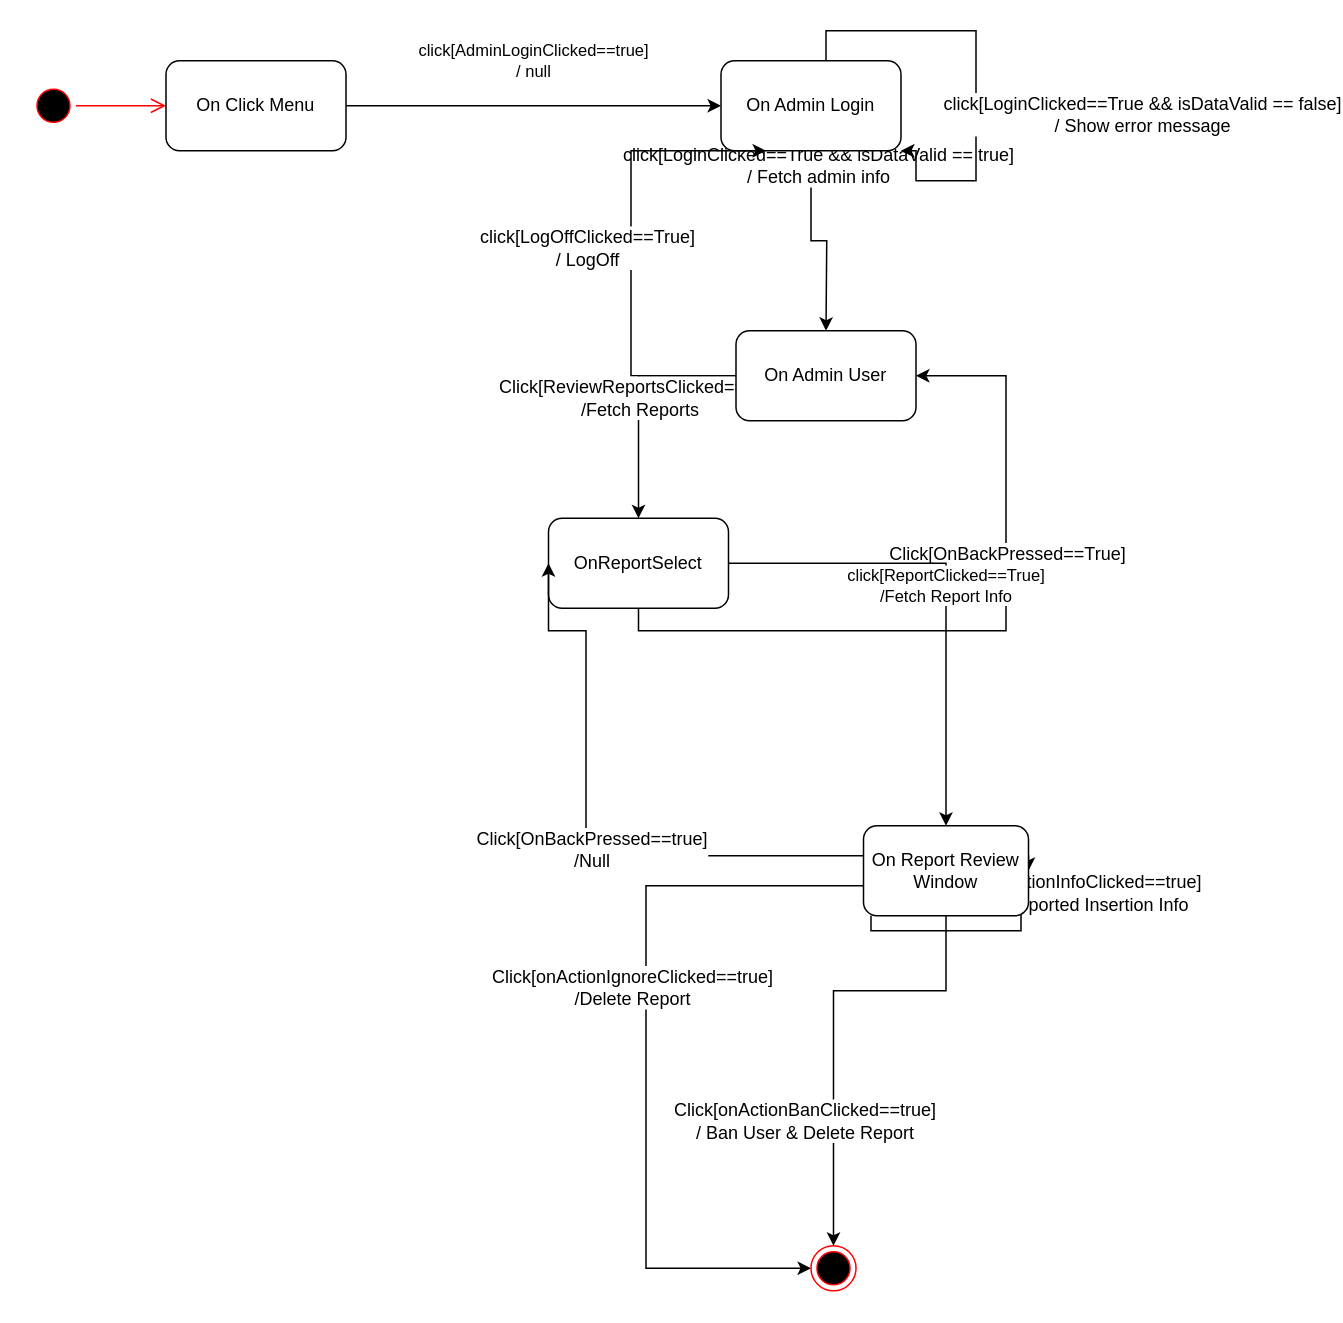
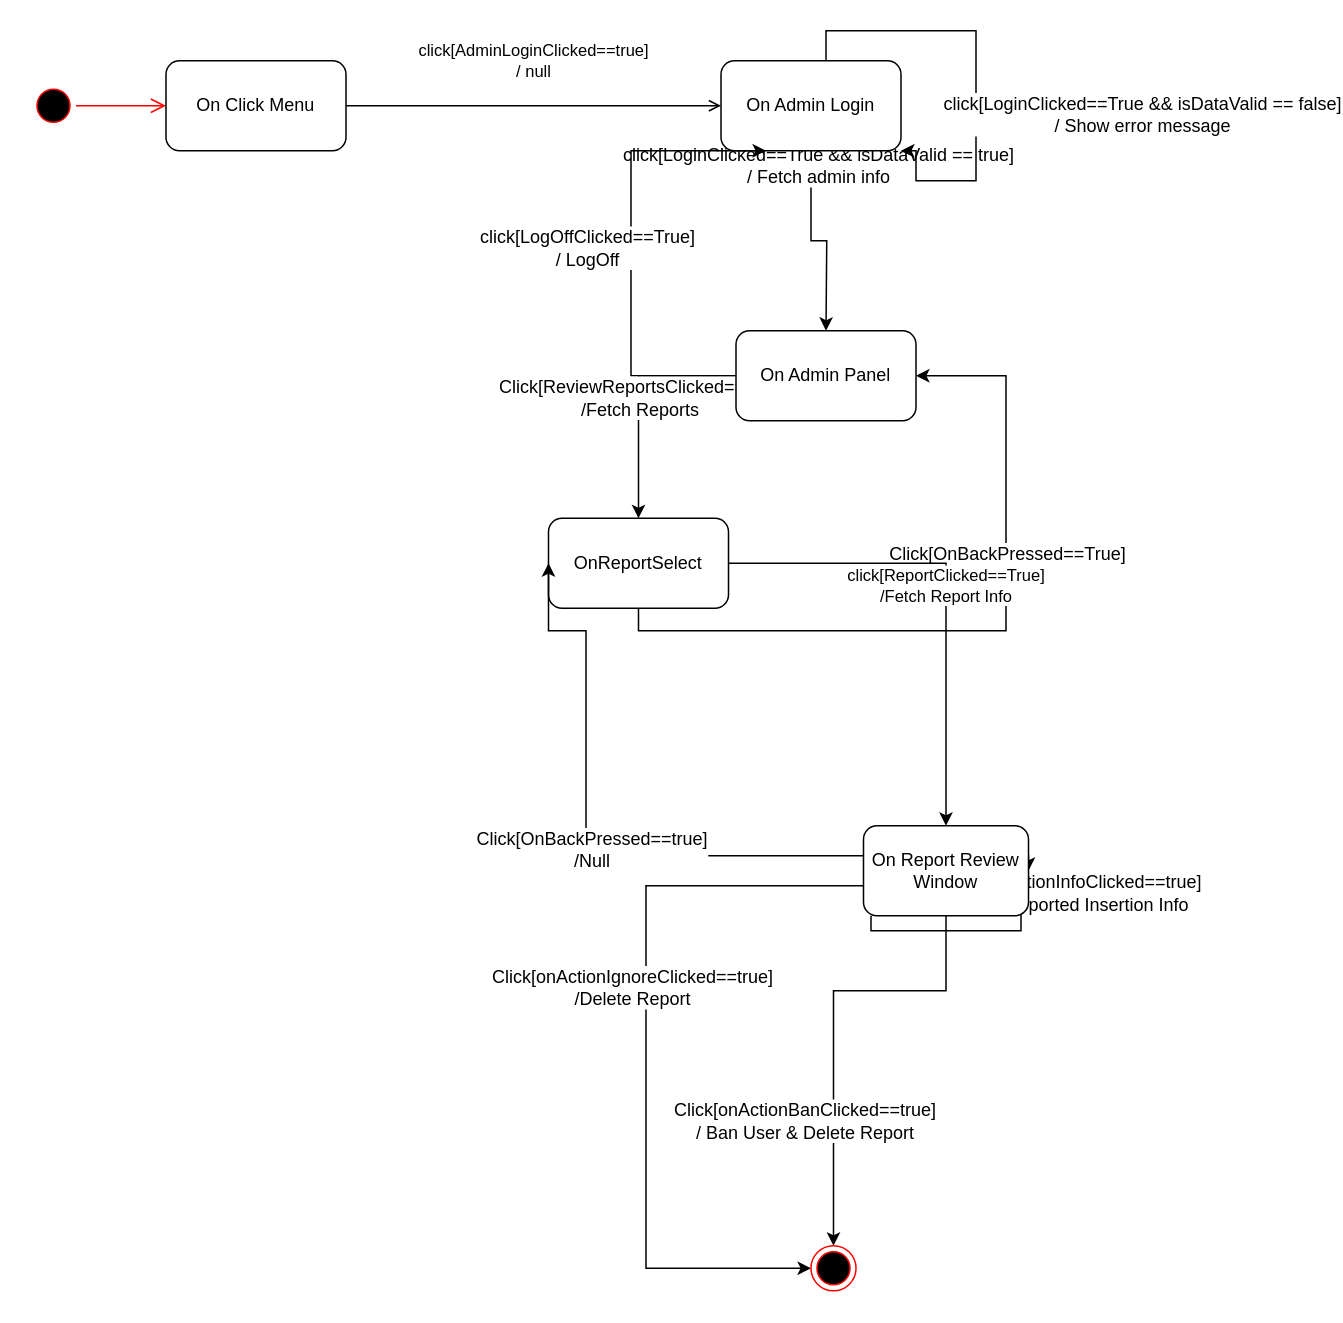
edge "On Click Menu" -> "On Admin Login": arrowhead classic -> open
node "On Admin User": label "On Admin User" -> "On Admin Panel"
